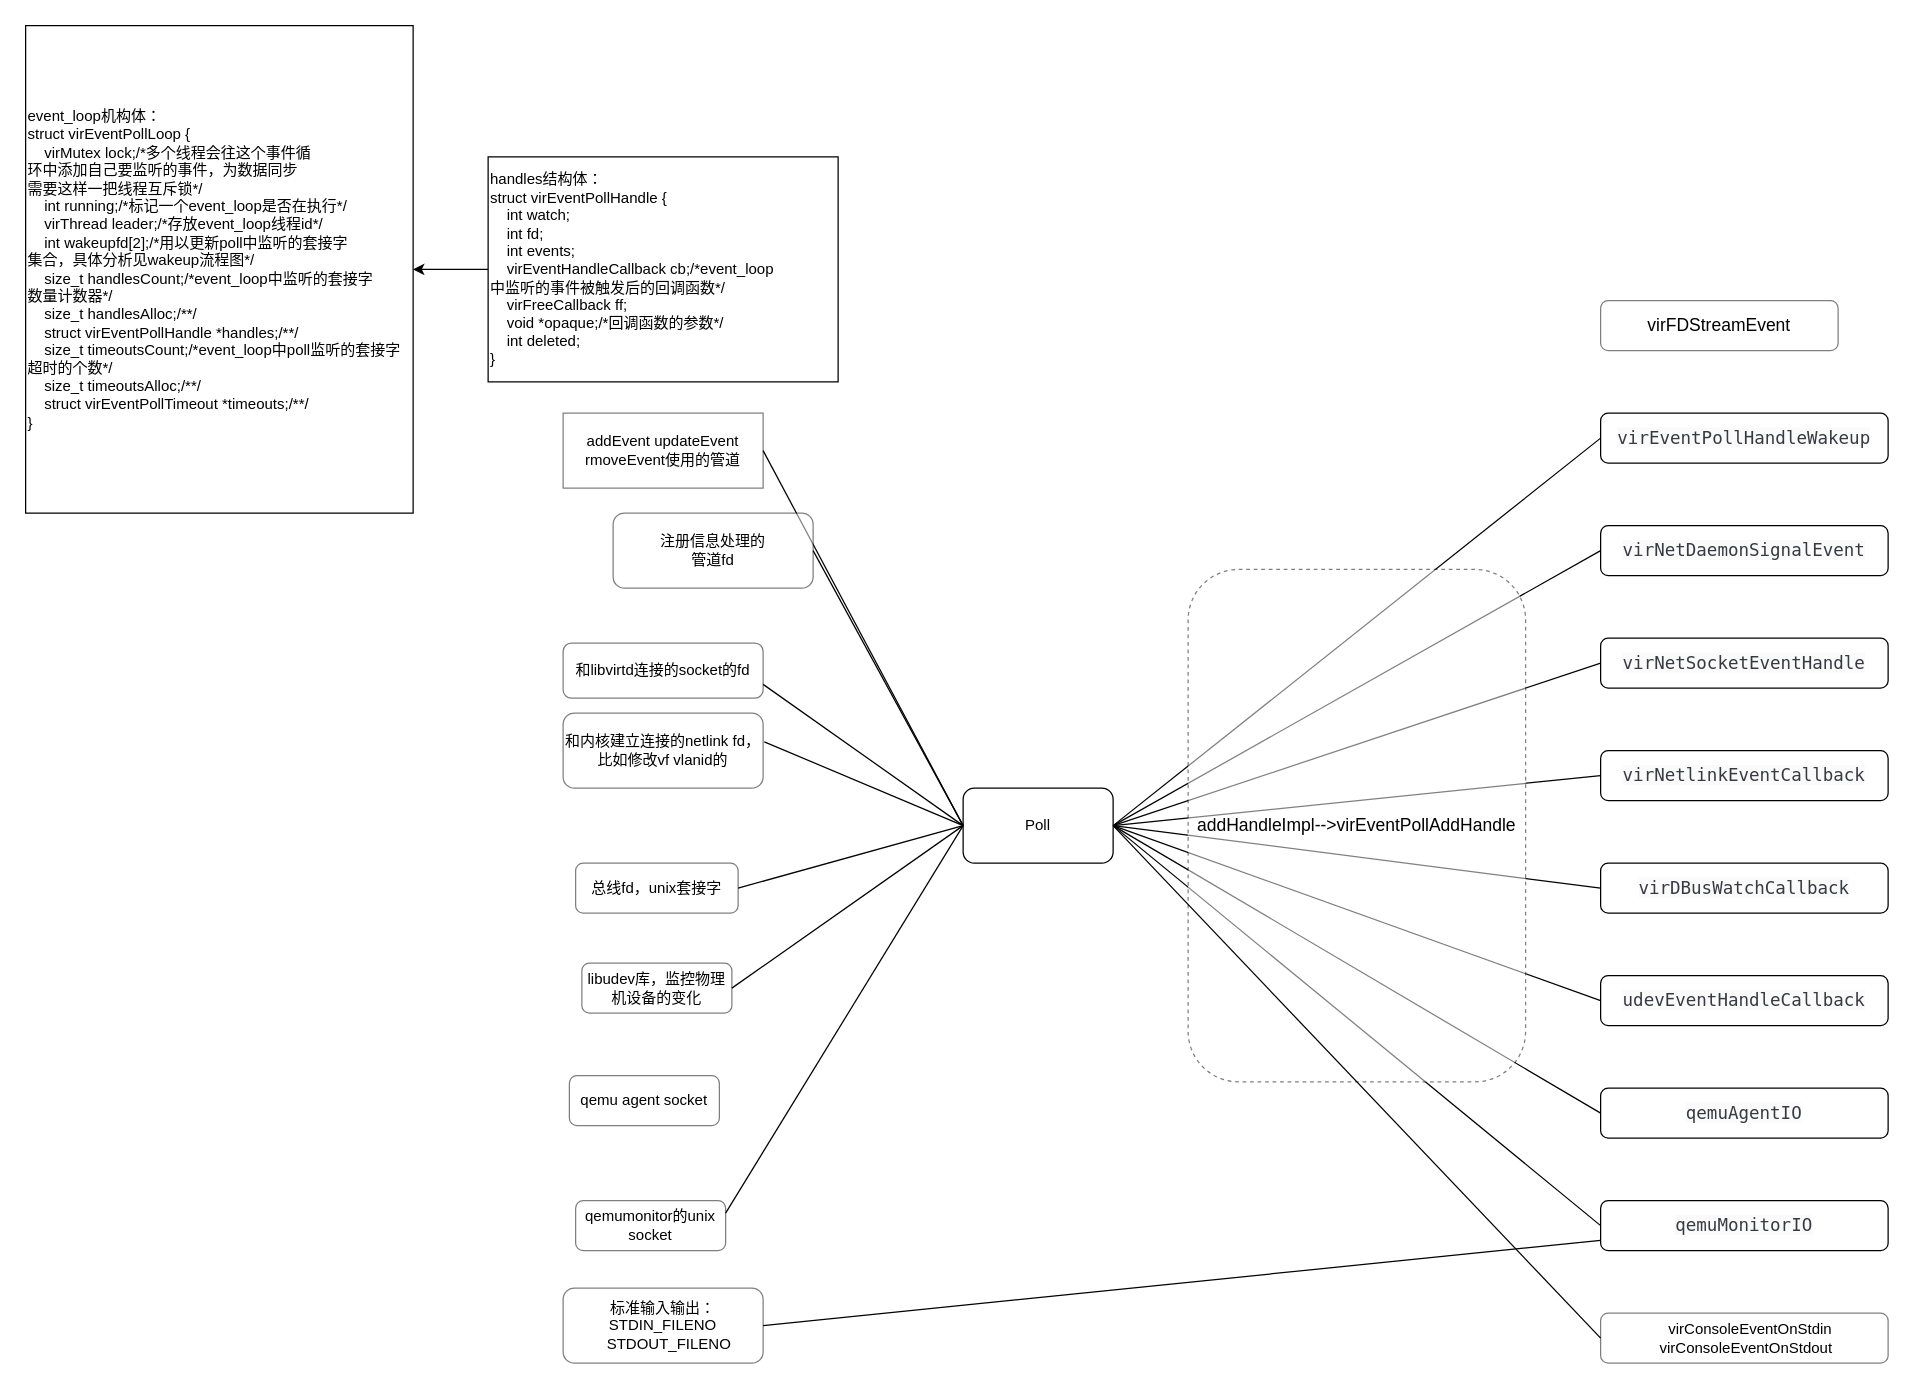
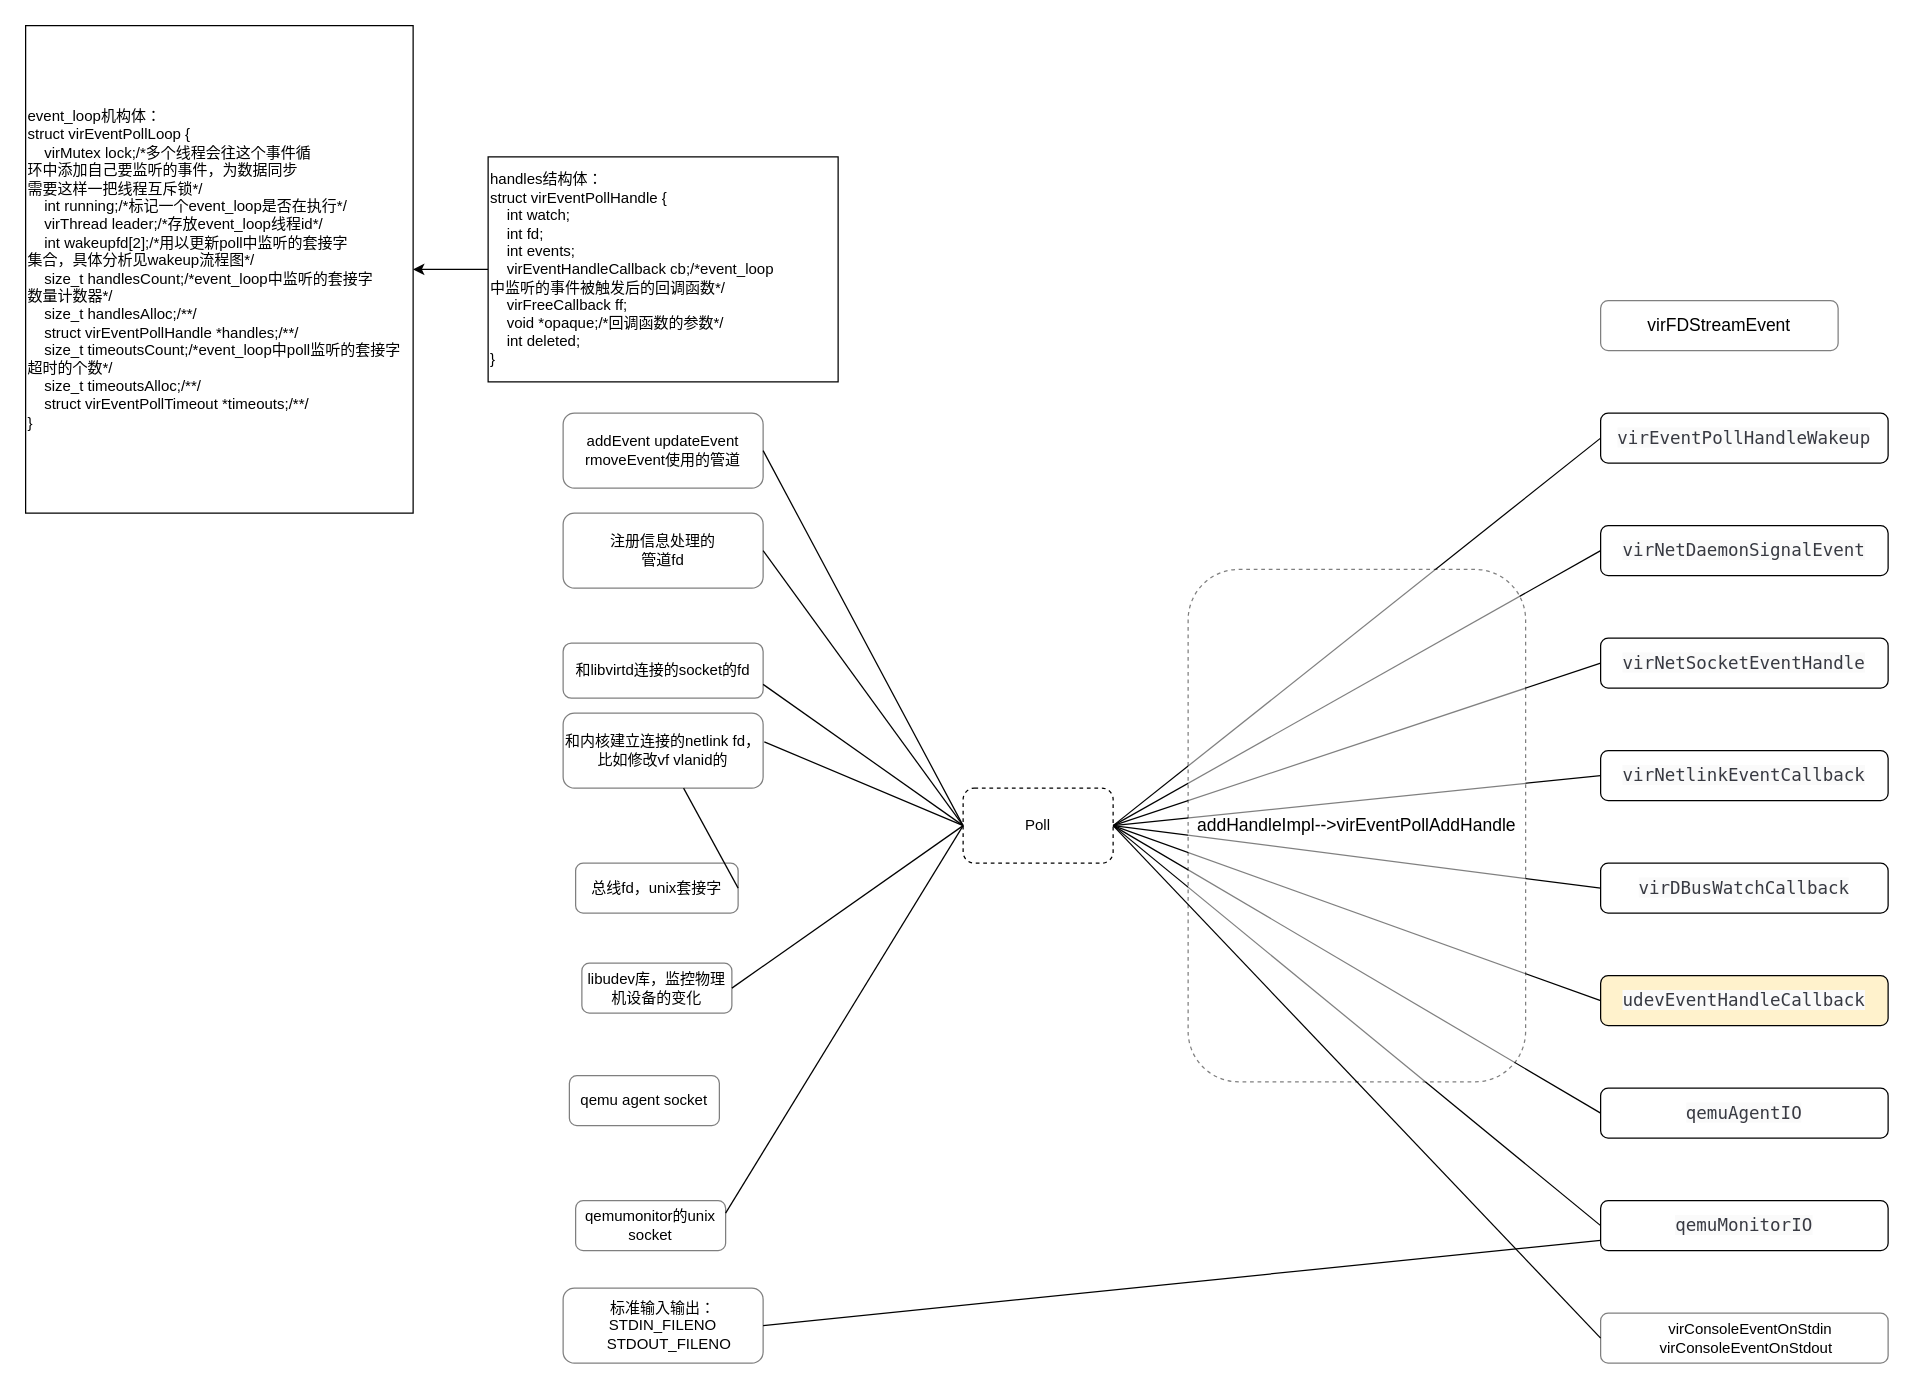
node "addEvent updateEvent rmoveEvent使用的管道": shape rectangle -> rounded rectangle
node "注册信息处理的 管道fd": moved (713, 551) -> (663, 551)
node "Poll": style solid -> dashed
edge "Poll" -- "总线fd，unix套接字": now "和内核建立连接的netlink fd，比如修改vf vlanid的" -- "总线fd，unix套接字"
node "udevEventHandleCallback": fillcolor #ffffff -> #fff2cc
